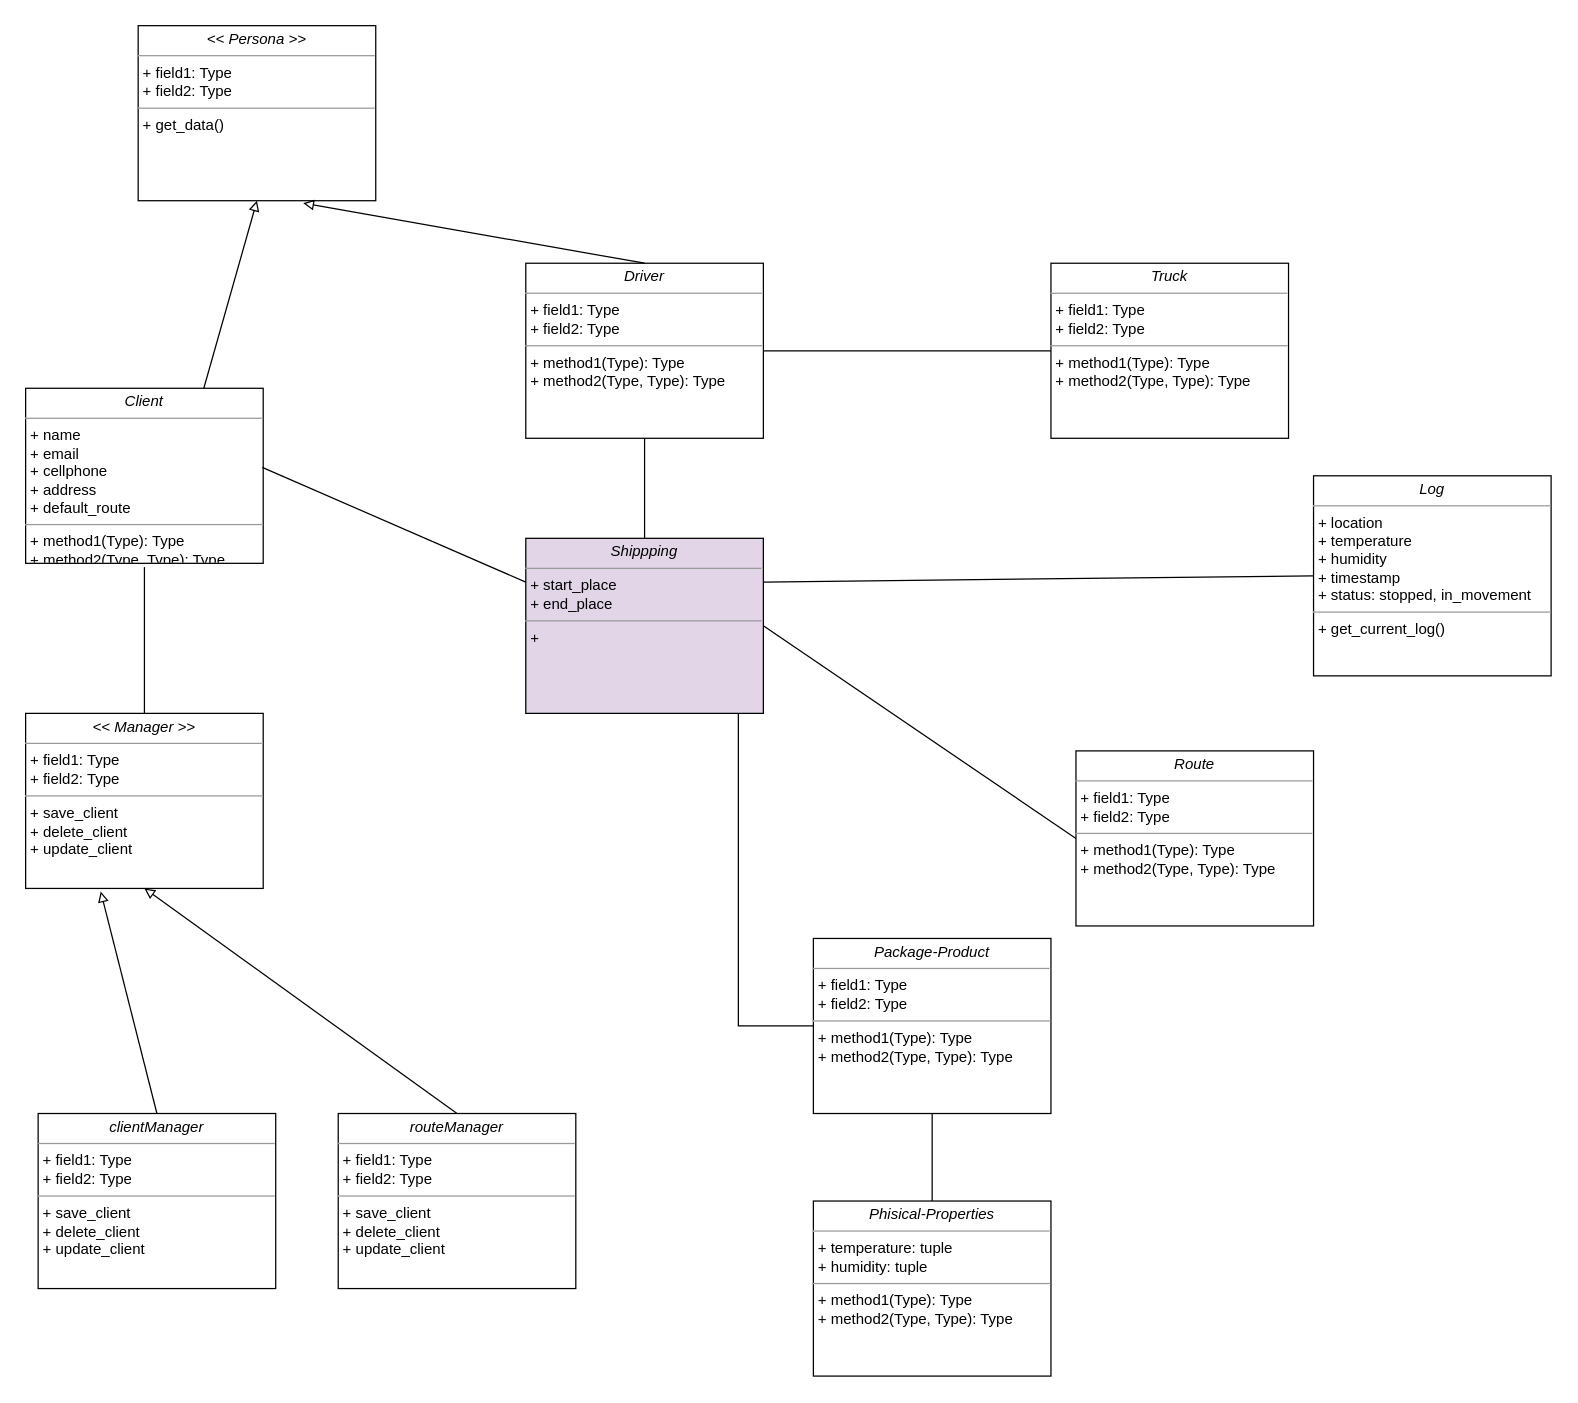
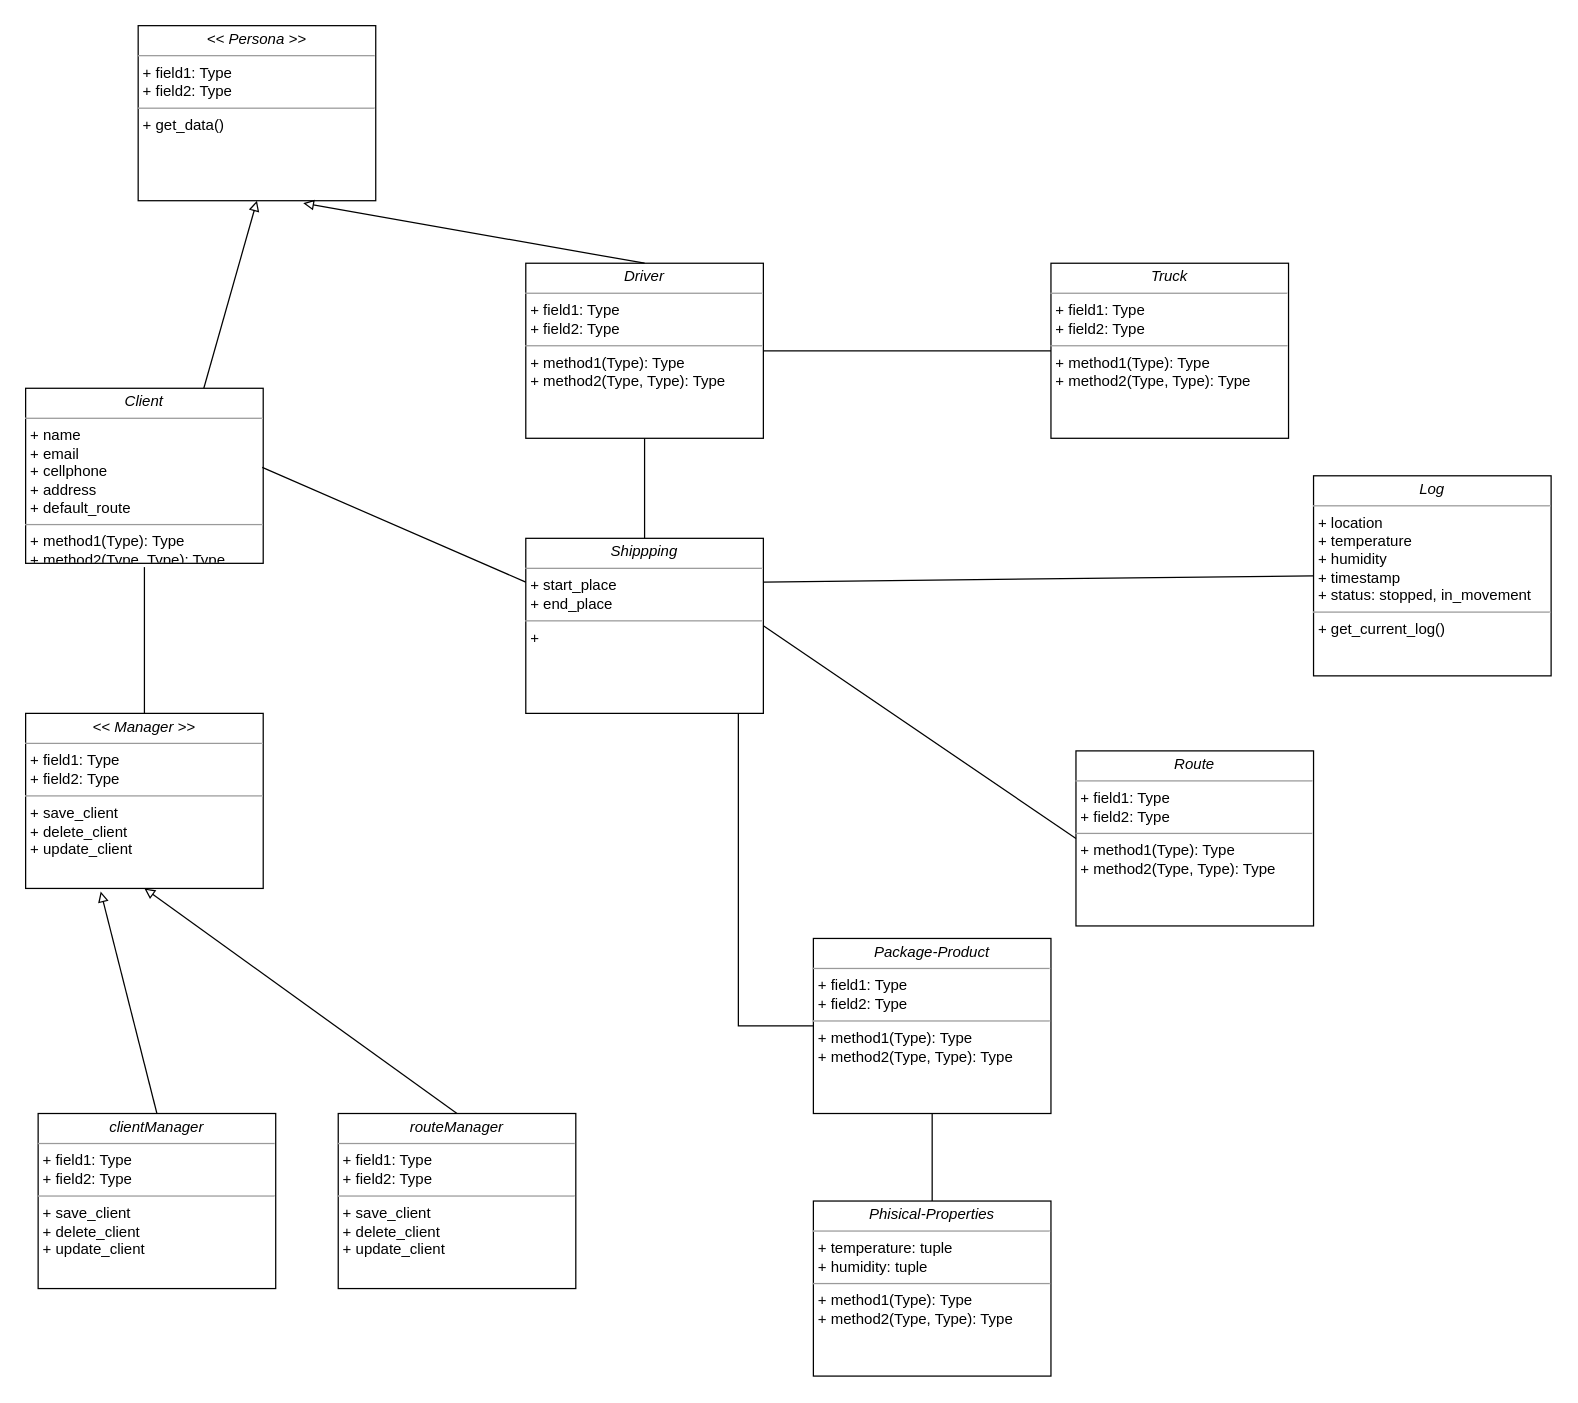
node "Shippping + start_place + end_place +": fillcolor #e1d5e7 -> #ffffff
